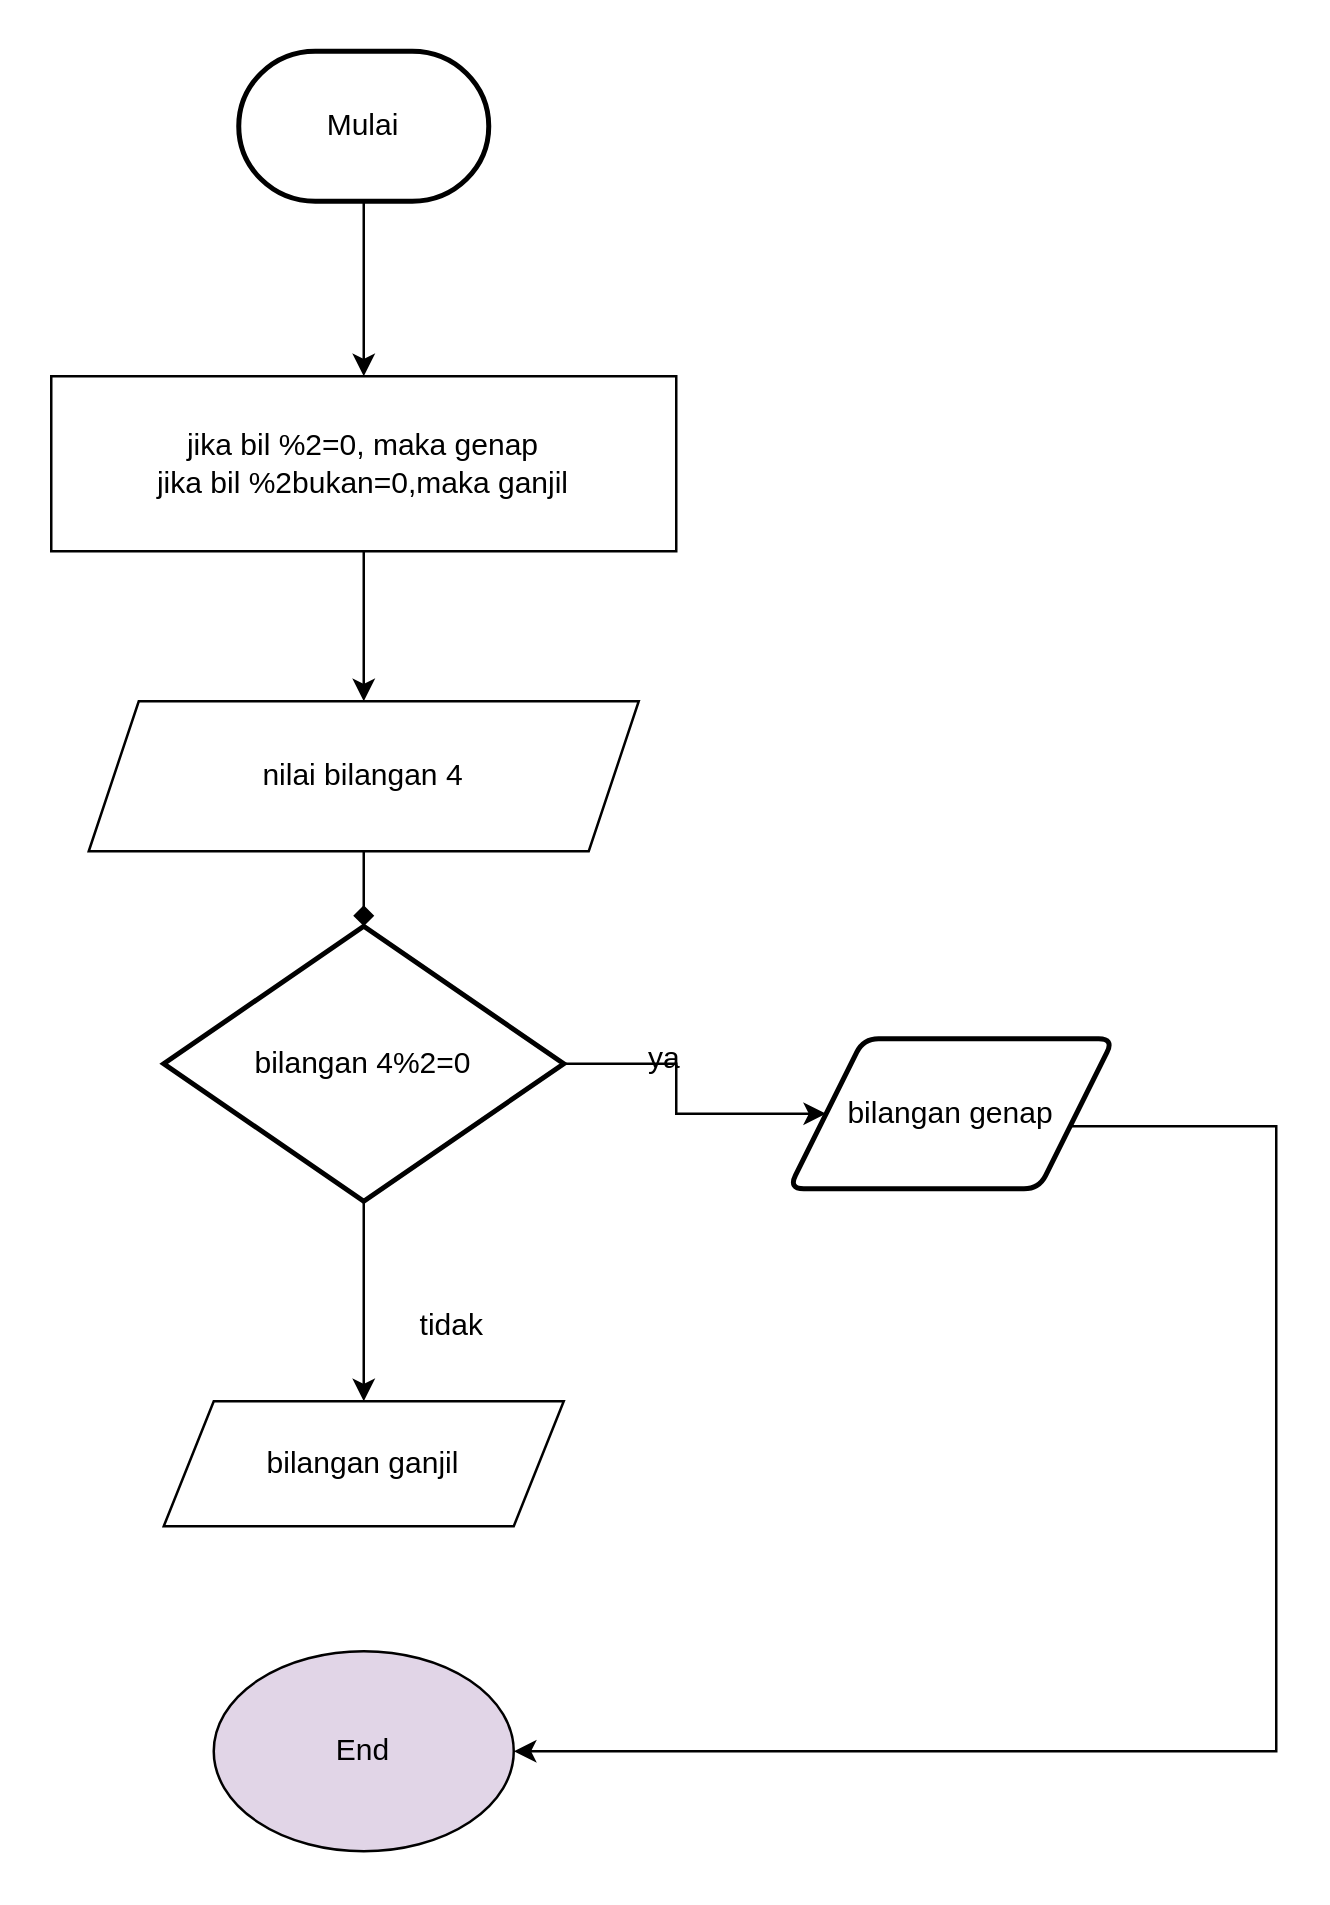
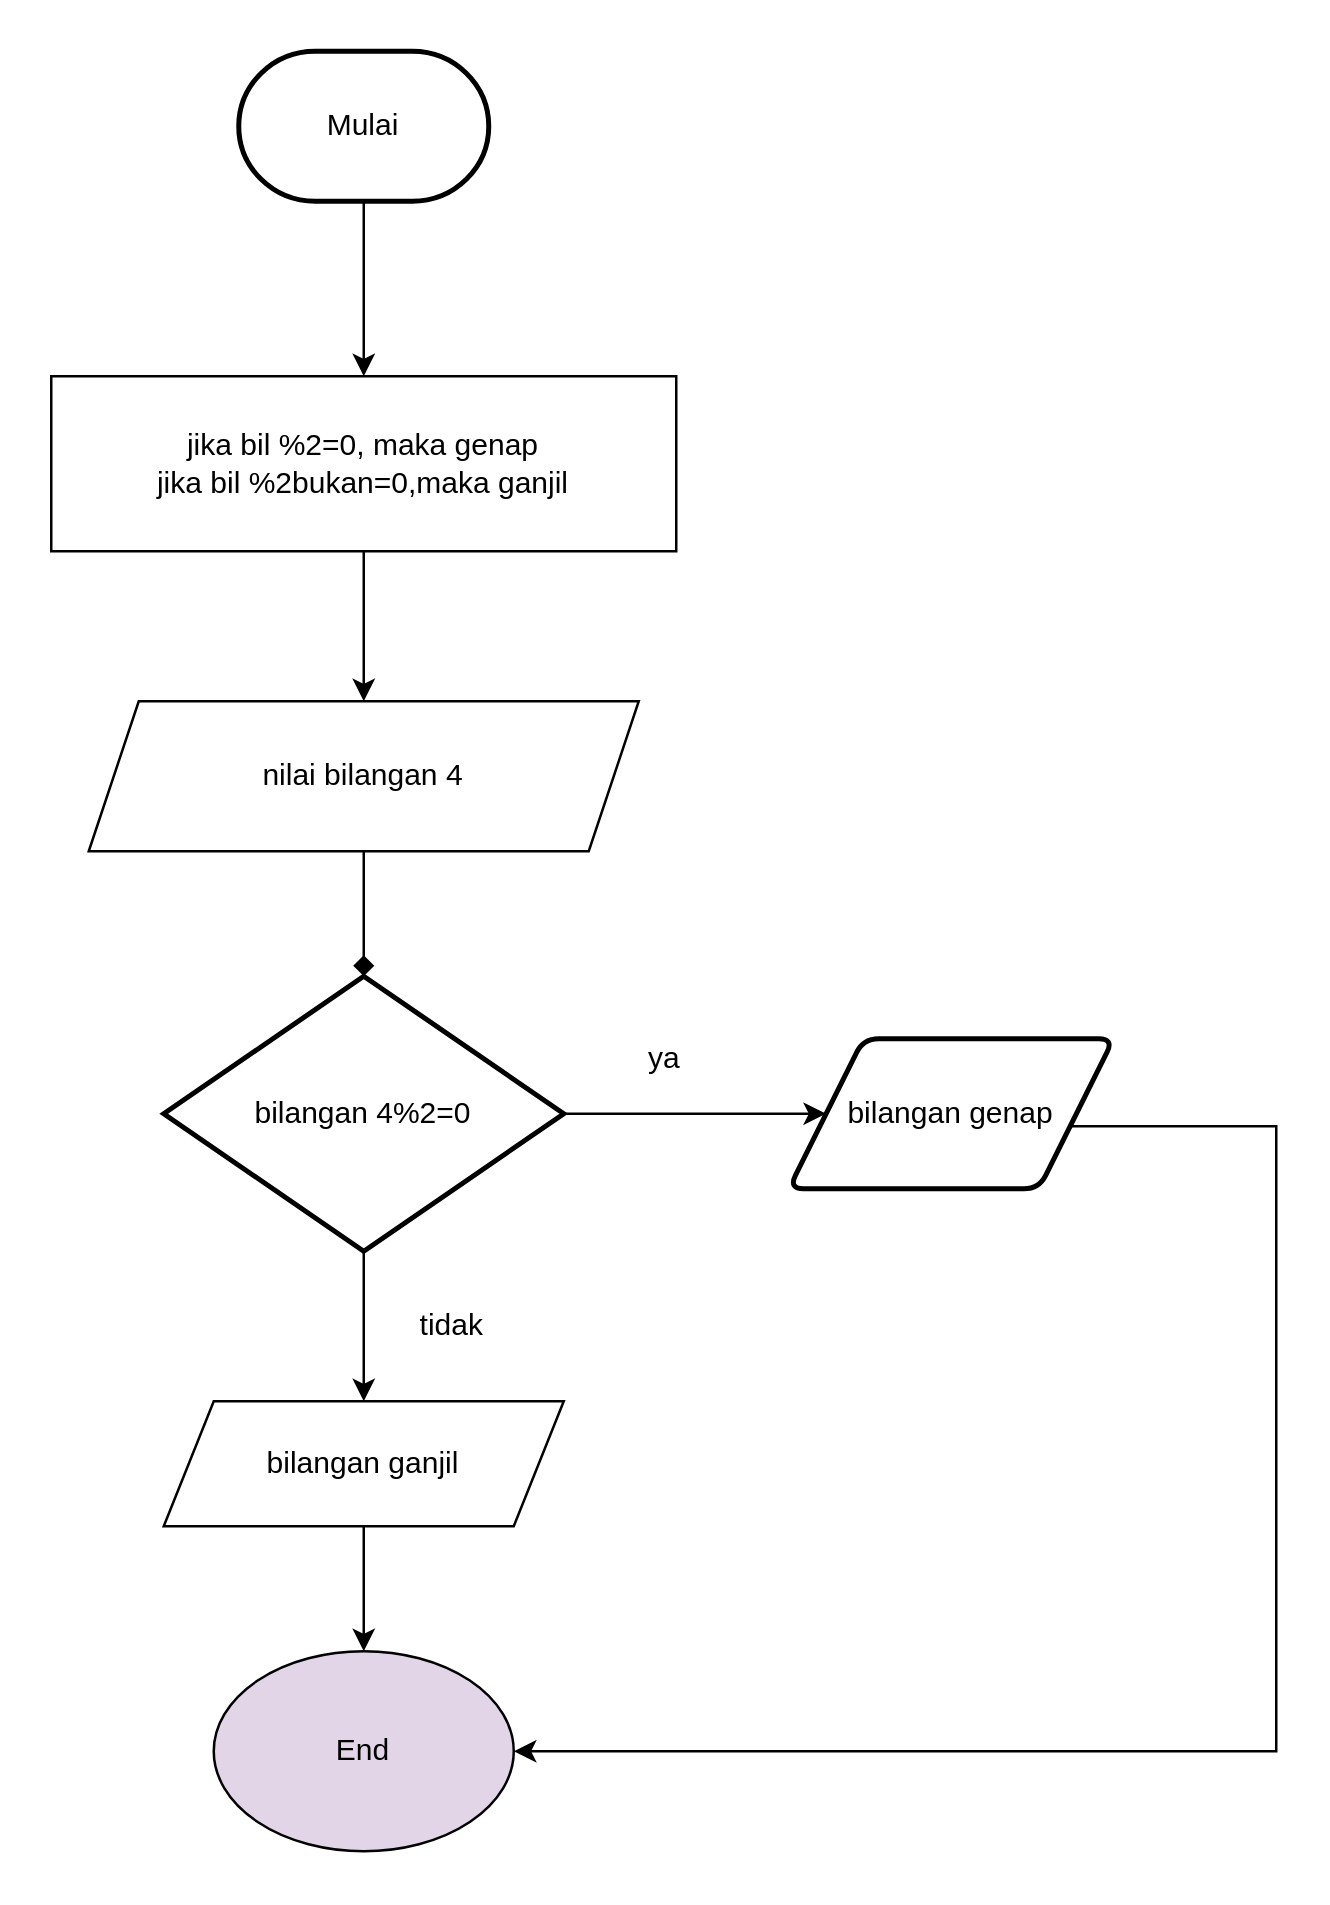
node "bilangan 4%2=0": moved (364, 1064) -> (364, 1114)
edge "bilangan ganjil" -> "End": added
